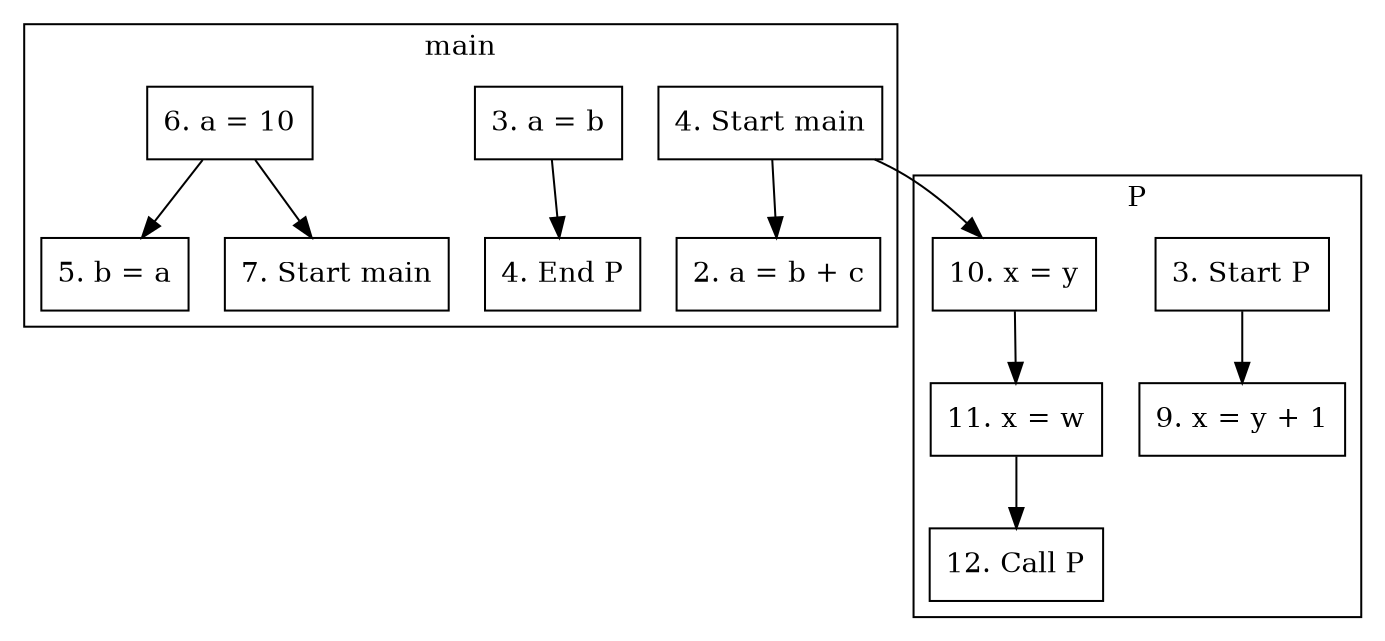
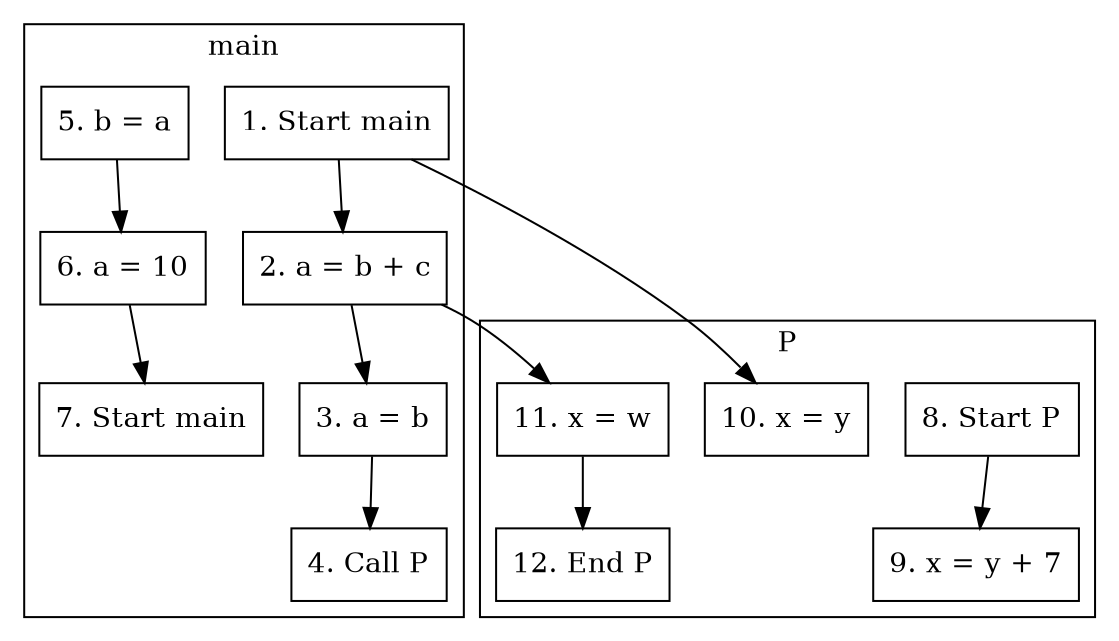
node "4. Start main": label "4. Start main" -> "1. Start main"
edge "6. a = 10" -> "5. b = a": reversed
node "4. End P": label "4. End P" -> "4. Call P"
node "3. Start P": label "3. Start P" -> "8. Start P"
edge "2. a = b + c" -> "3. a = b": added
edge "10. x = y" -> "11. x = w": now "2. a = b + c" -> "11. x = w"
node "9. x = y + 1": label "9. x = y + 1" -> "9. x = y + 7"
node "12. Call P": label "12. Call P" -> "12. End P"
